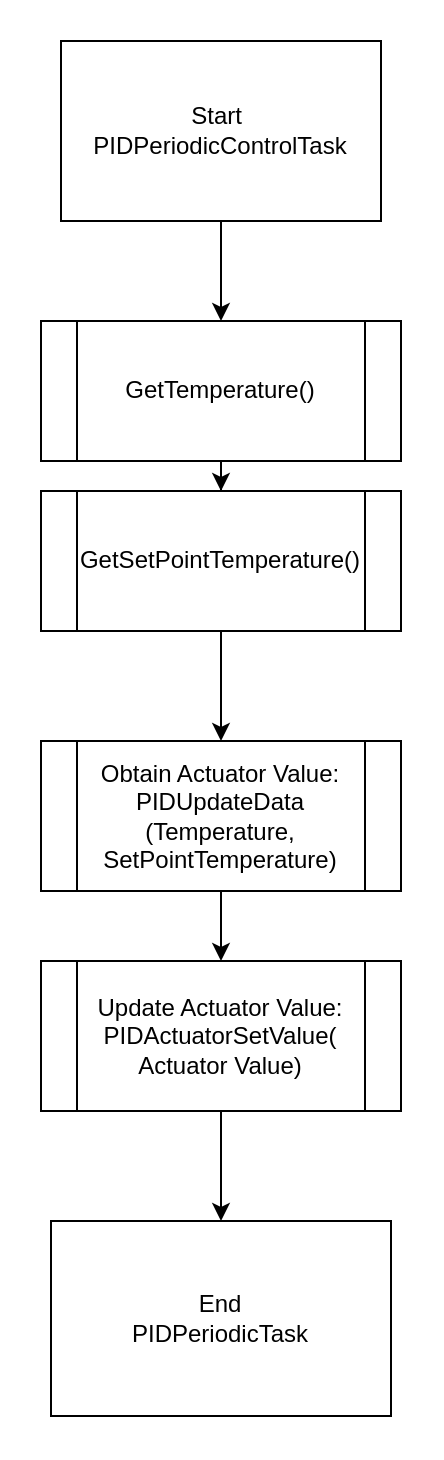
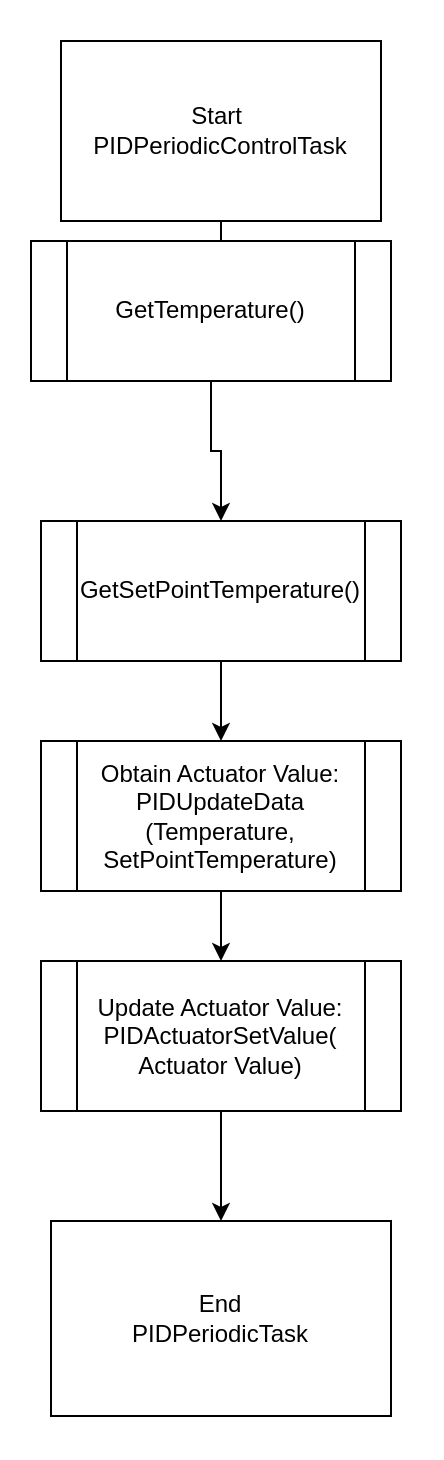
node "GetTemperature()": moved (221, 391) -> (211, 311)
node "GetSetPointTemperature()": moved (221, 561) -> (221, 591)
